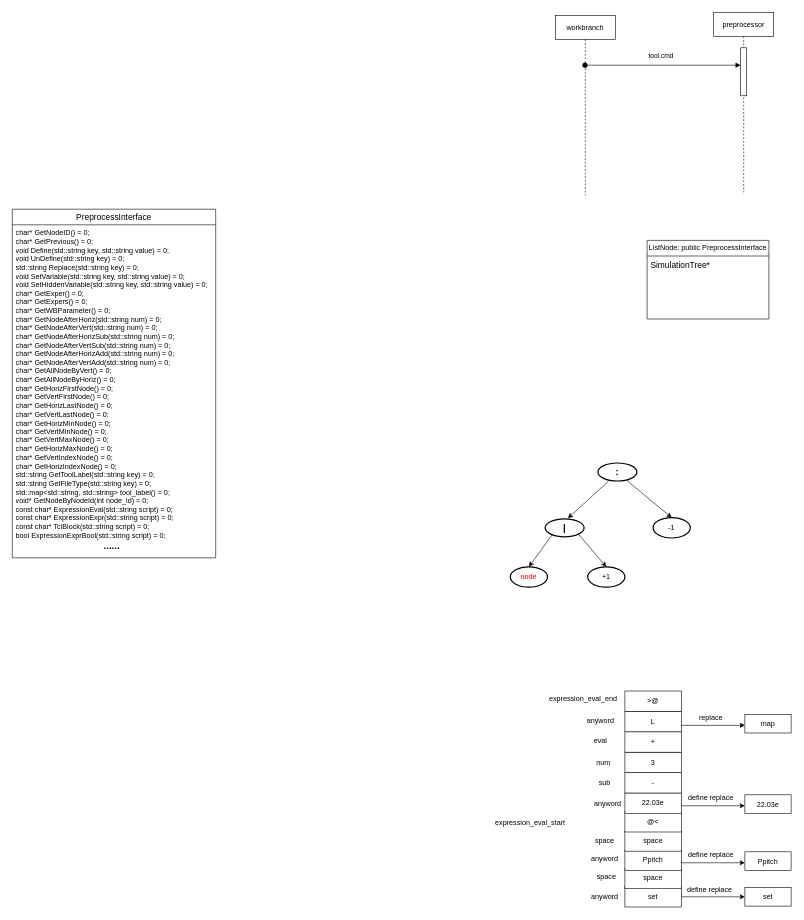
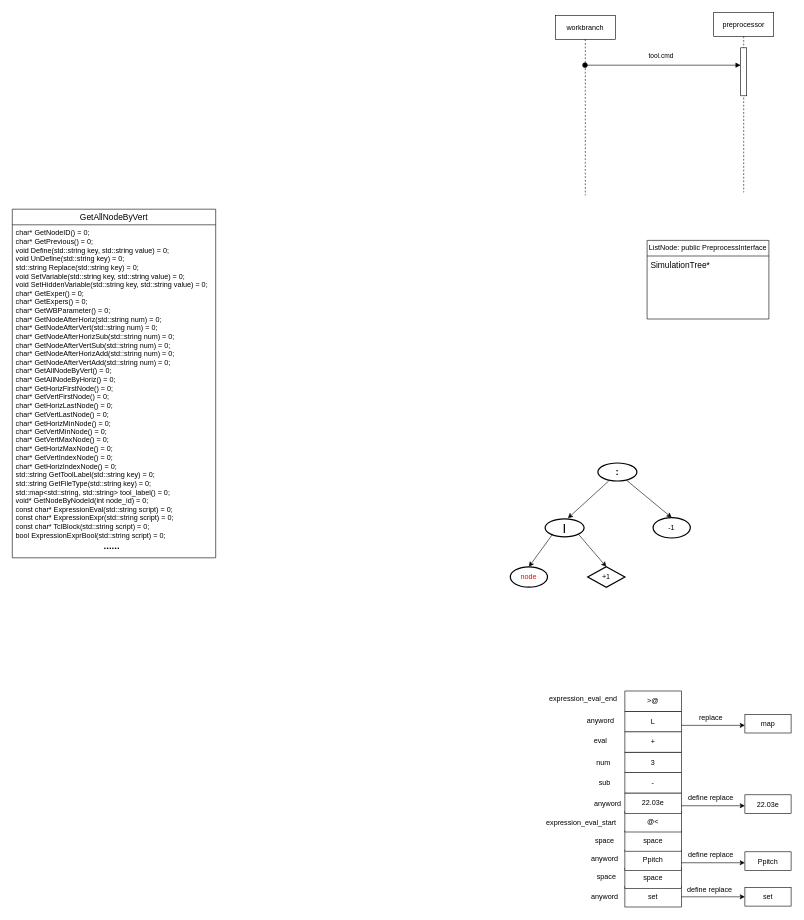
node "PreprocessInterface": label "PreprocessInterface" -> "GetAllNodeByVert"
node "+1": shape ellipse -> diamond
node "expression_eval_start": moved (530, 823) -> (581, 823)
